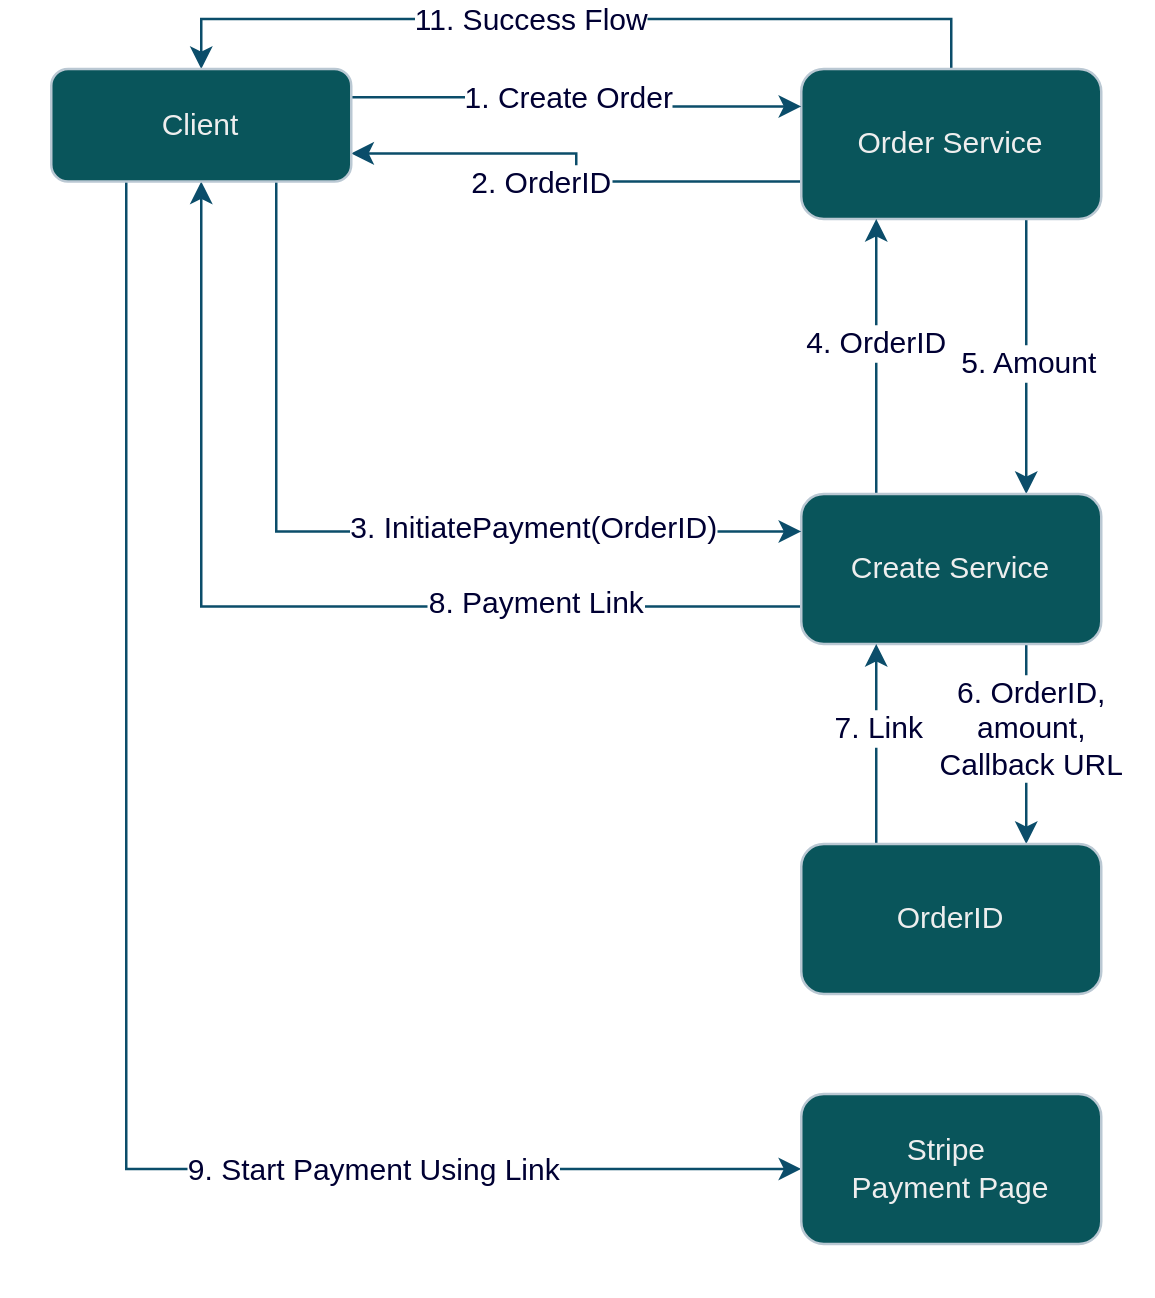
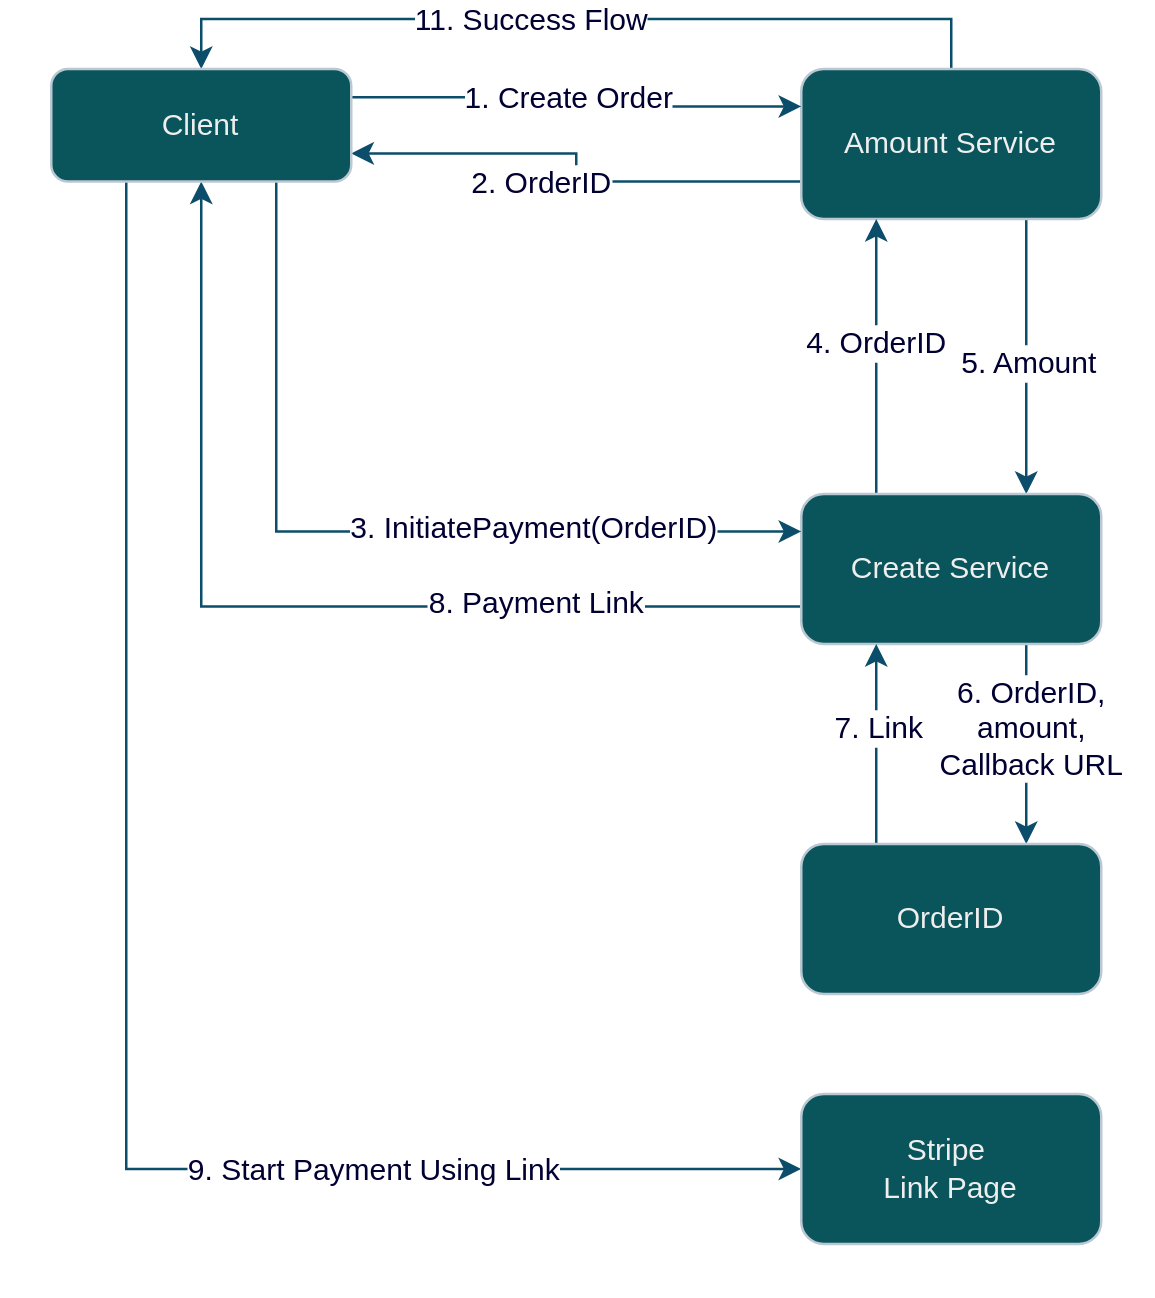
node "Order Service": label "Order Service" -> "Amount Service"
node "Stripe Payment Page": label "Stripe Payment Page" -> "Stripe Link Page"
